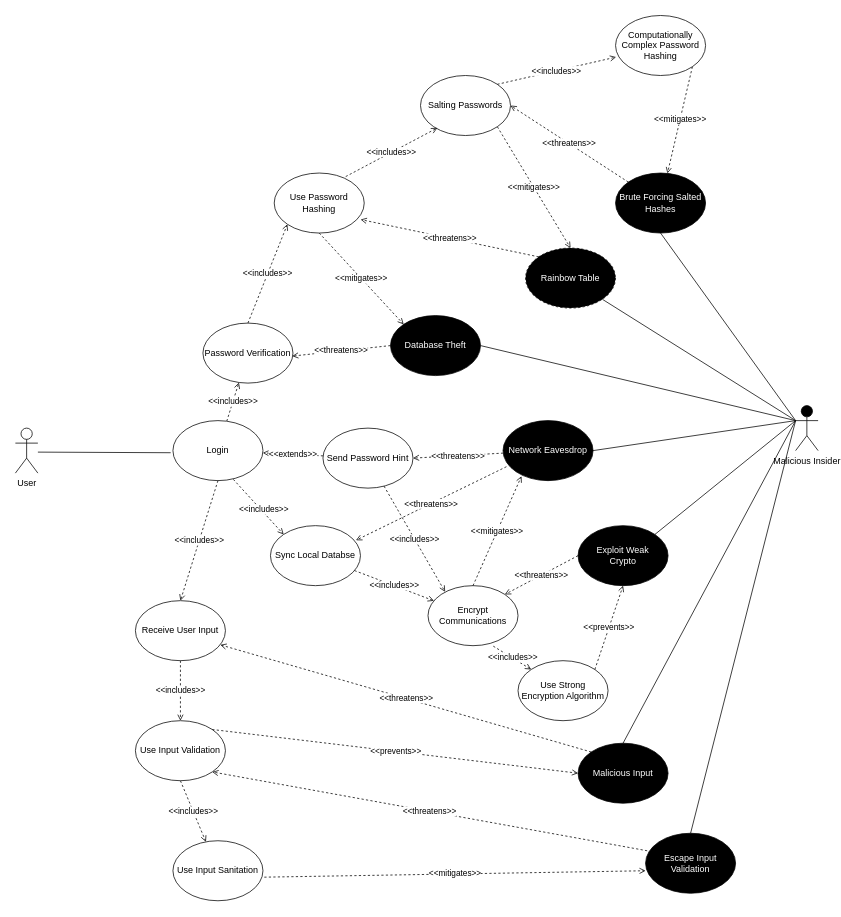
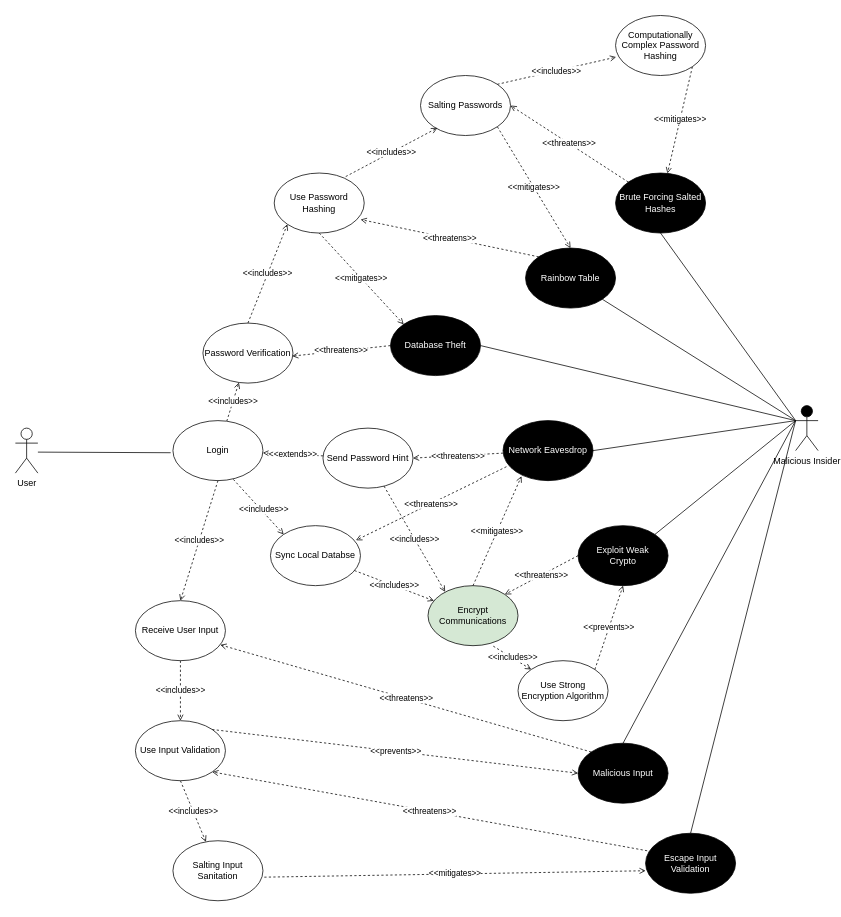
node "Rainbow Table": style dashed -> solid
node "Encrypt Communications": fillcolor #ffffff -> #d5e8d4
node "Use Input Sanitation": label "Use Input Sanitation" -> "Salting Input Sanitation"
